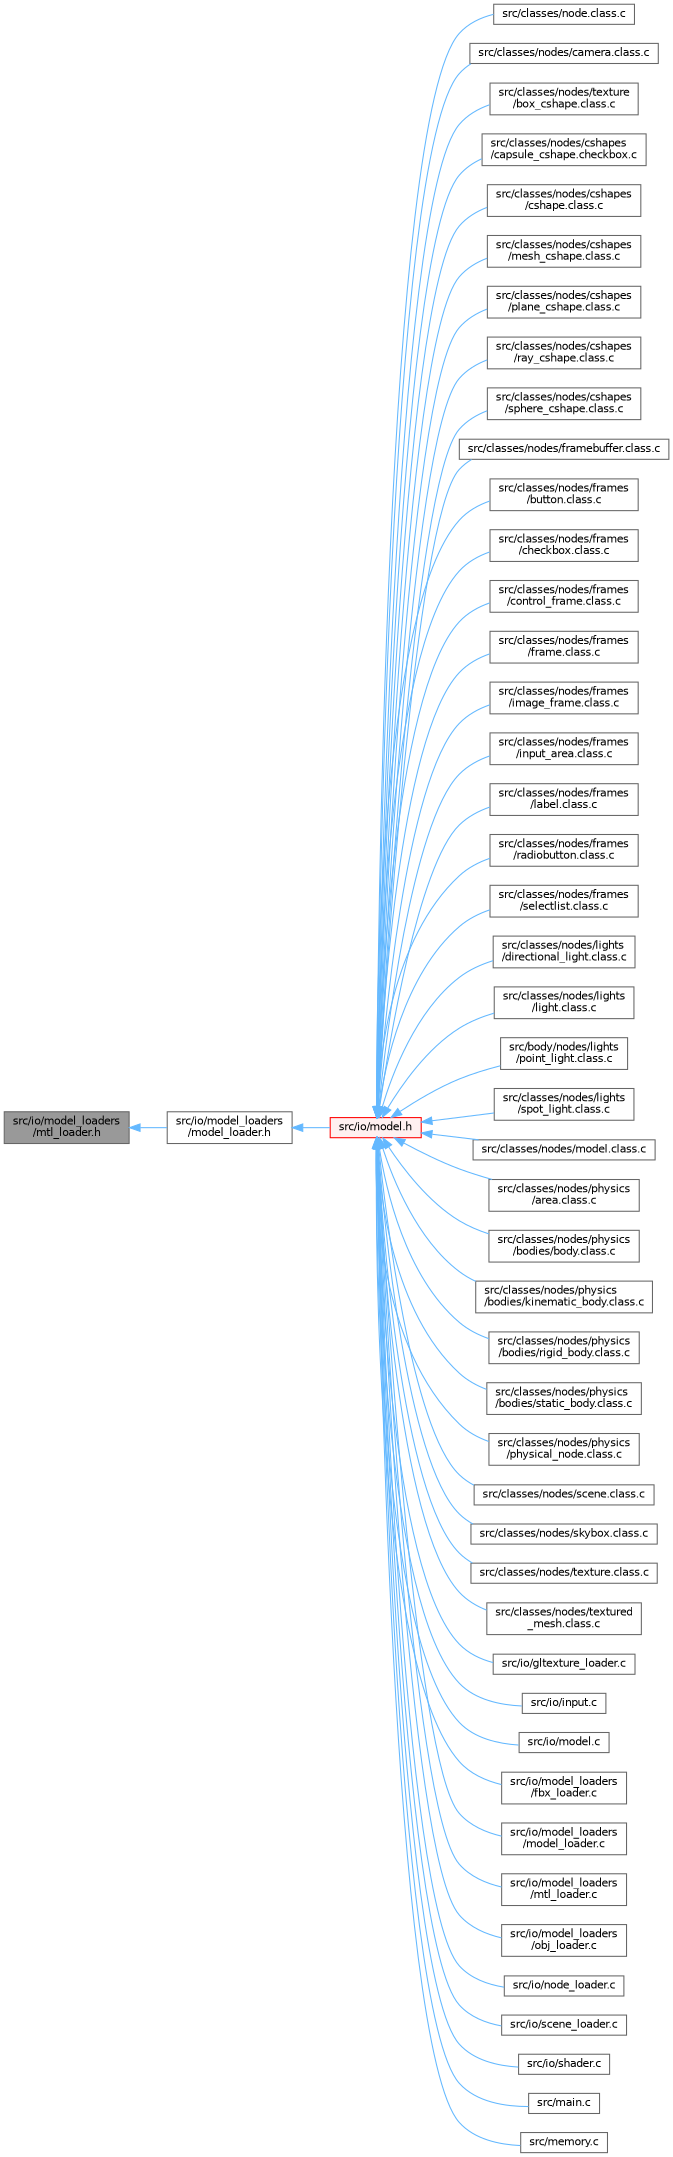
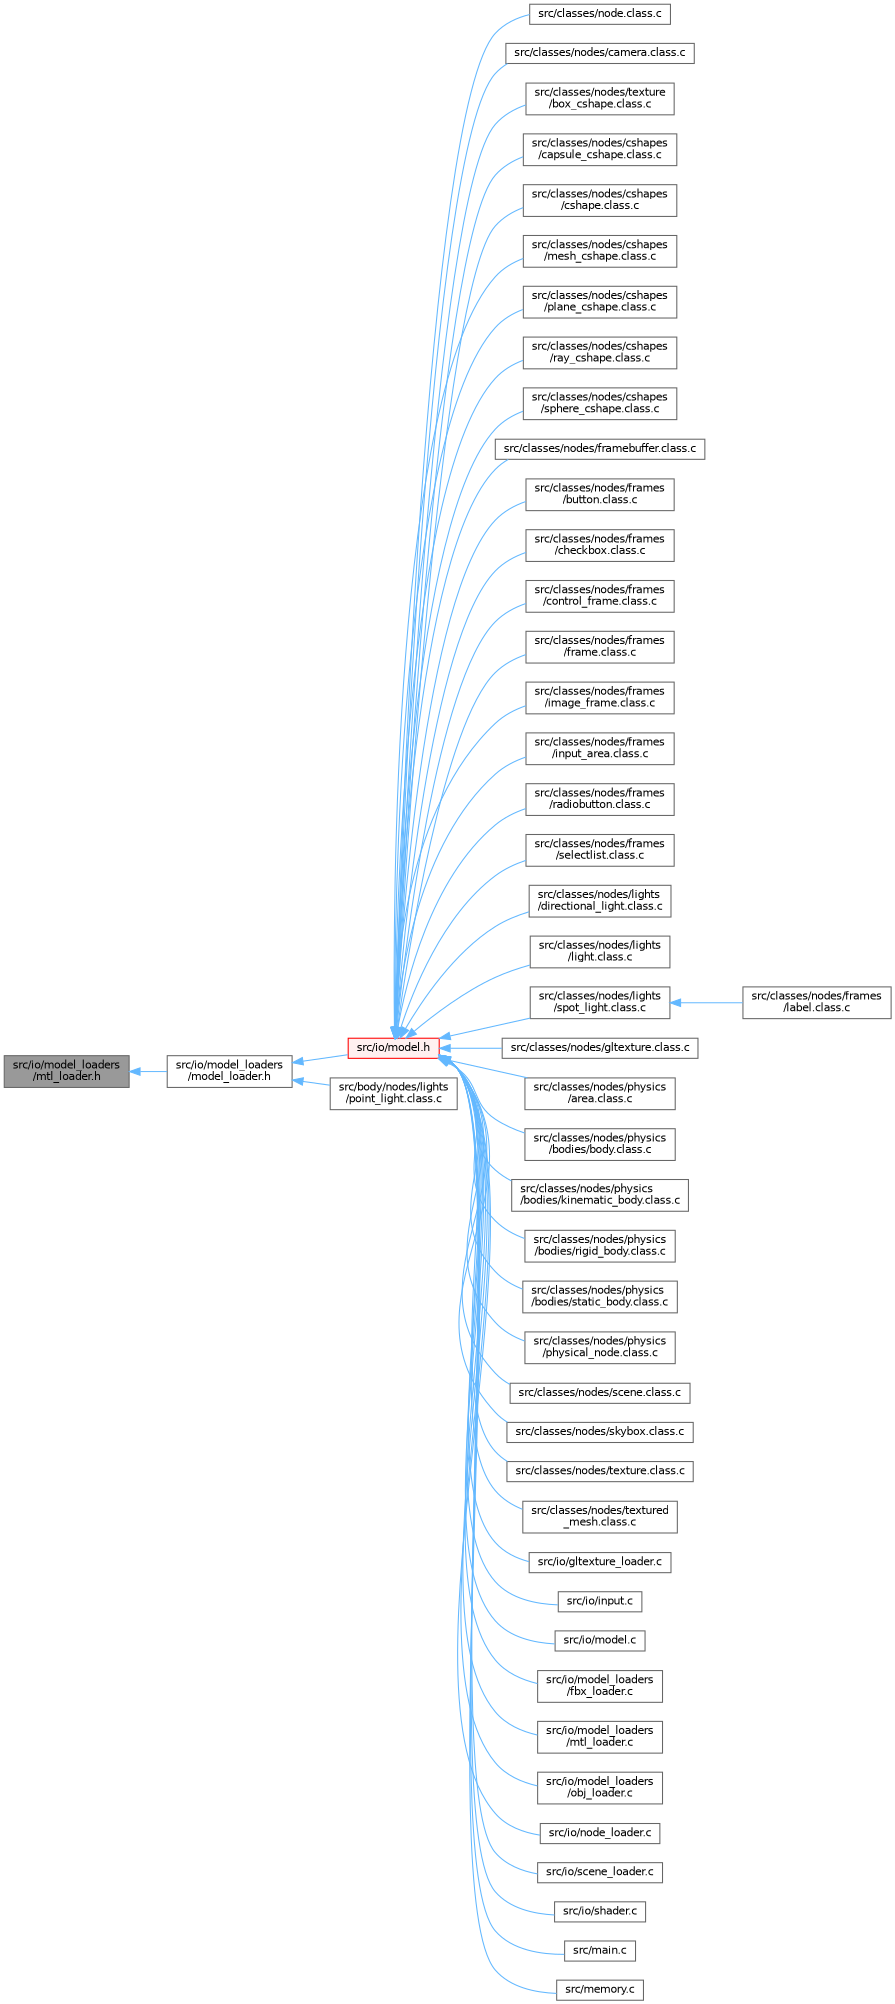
node "src/classes/nodes/cshapes /capsule_cshape.checkbox.c": label "src/classes/nodes/cshapes /capsule_cshape.checkbox.c" -> "src/classes/nodes/cshapes /capsule_cshape.class.c"
edge "src/classes/nodes/frames /label.class.c" -> "src/io/model.h": now "src/classes/nodes/frames /label.class.c" -> "src/classes/nodes/lights /spot_light.class.c"
edge "src/body/nodes/lights /point_light.class.c" -> "src/io/model.h": now "src/body/nodes/lights /point_light.class.c" -> "src/io/model_loaders /model_loader.h"
node "src/classes/nodes/model.class.c": label "src/classes/nodes/model.class.c" -> "src/classes/nodes/gltexture.class.c"
node "src/io/model_loaders /model_loader.c": removed
